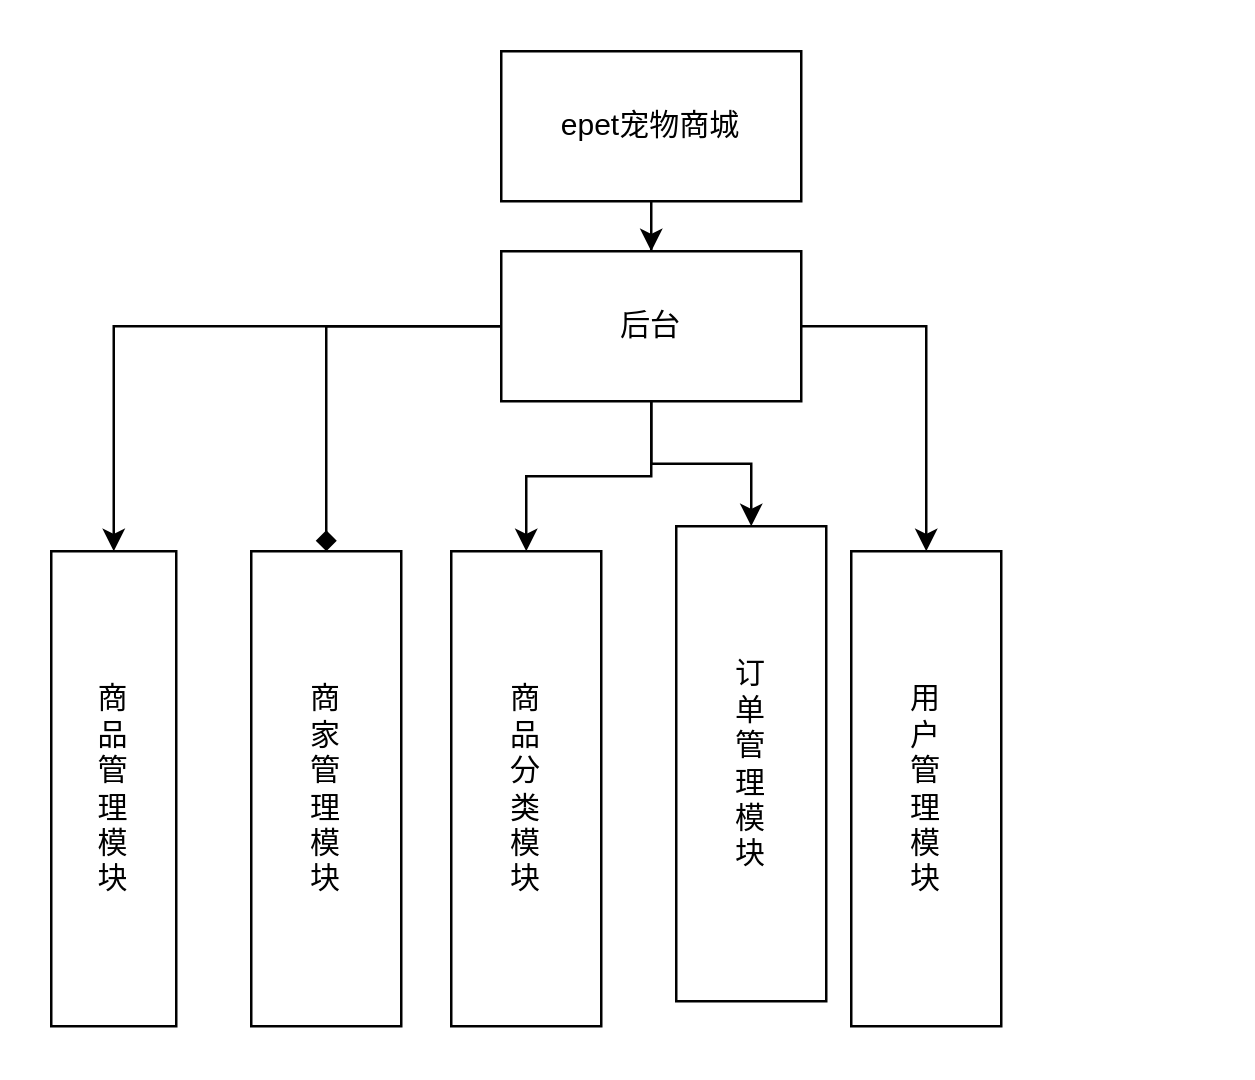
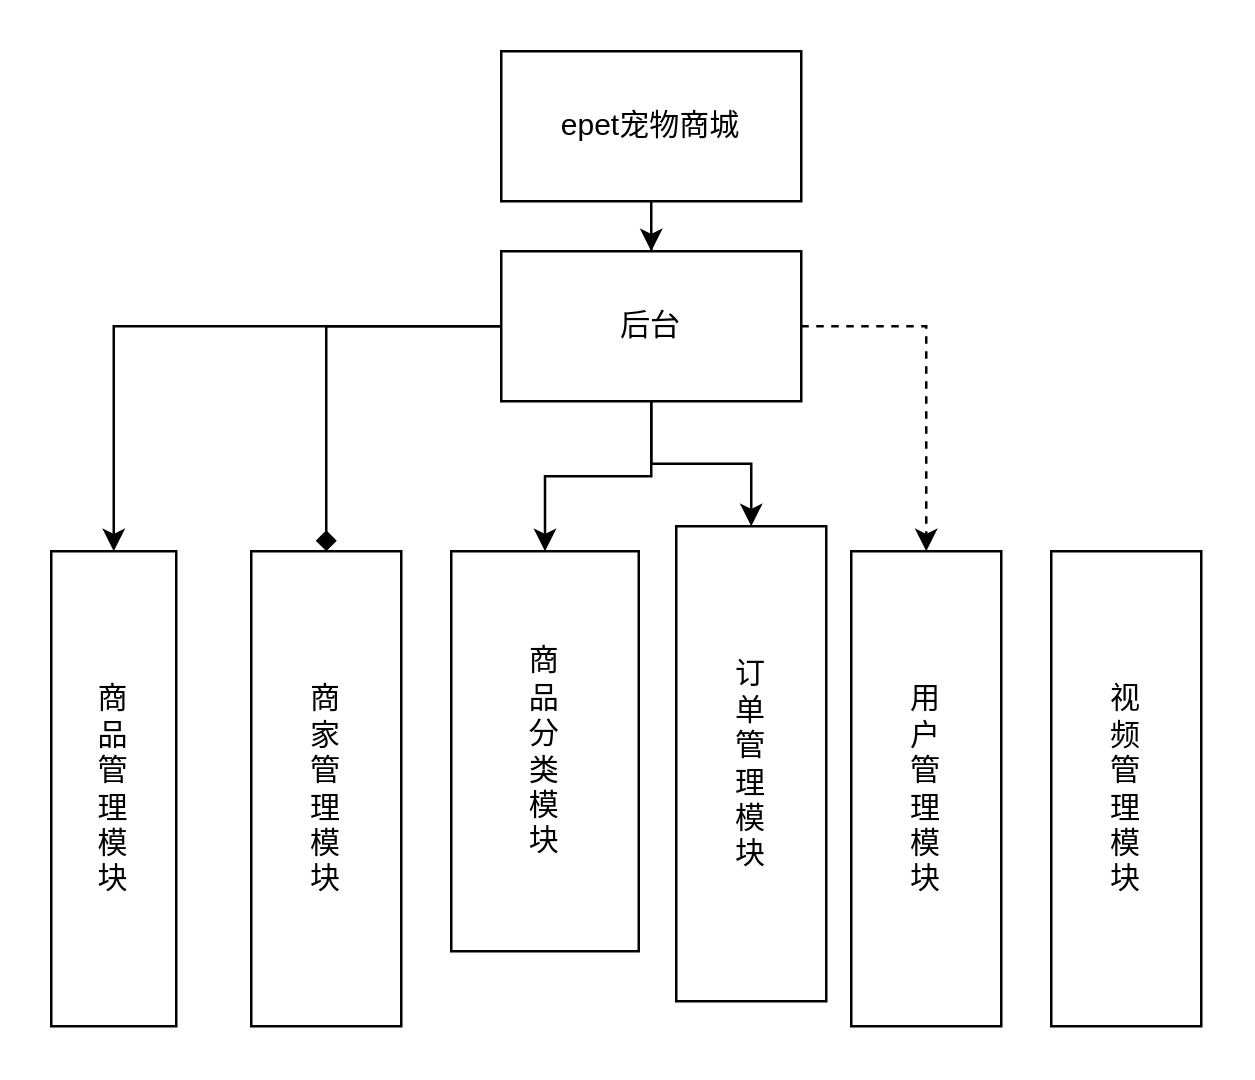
edge "后台" -> "用 户 管 理 模 块": style solid -> dashed
node "商 品 分 类 模 块": size 150x475 -> 188x400
node "视 频 管 理 模 块": added
